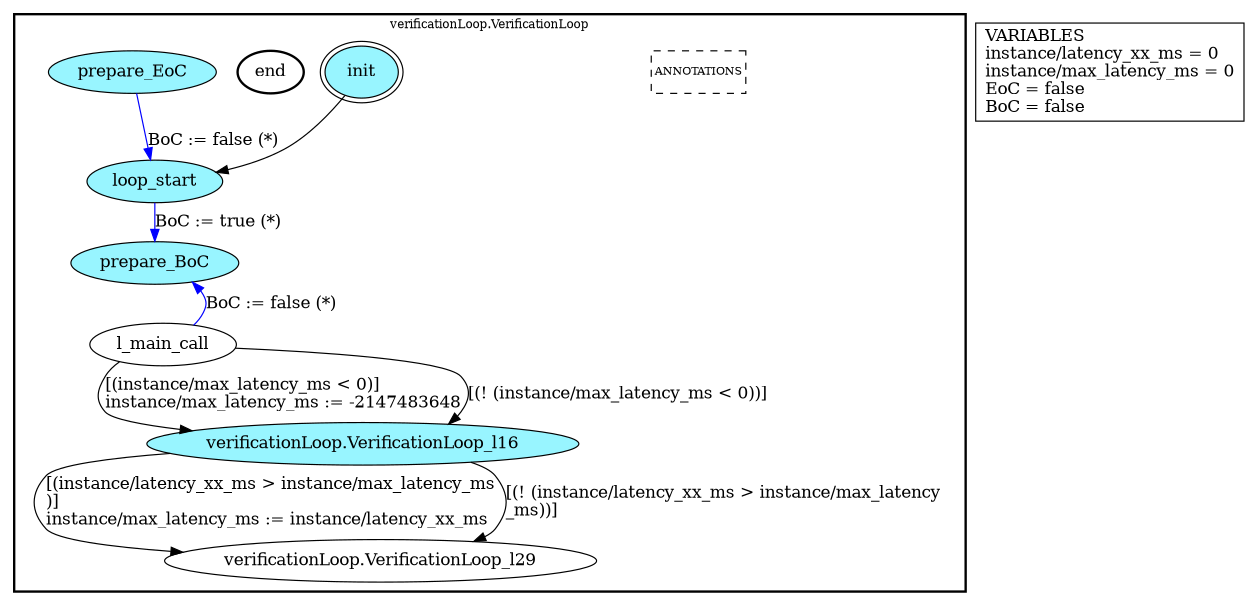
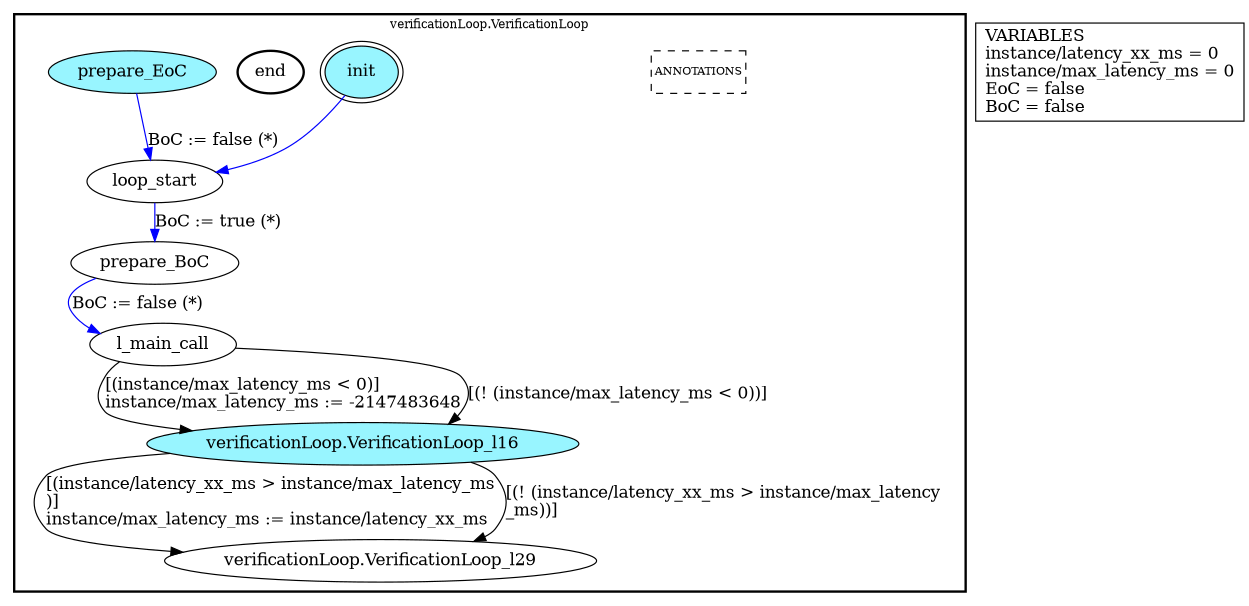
edge "init" -> "loop_start": color black -> blue
node "loop_start": fillcolor cadetblue1 -> white
node "prepare_BoC": fillcolor cadetblue1 -> white
edge "l_main_call" -> "prepare_BoC": reversed
